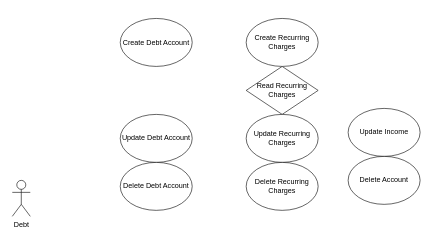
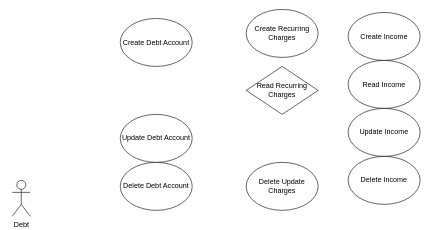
node "Create Income": added
node "Create Recurring Charges": moved (282, 42) -> (282, 33)
node "Read Income": added
node "Update Recurring Charges": removed
node "Delete Account": label "Delete Account" -> "Delete Income"
node "Delete Recurring Charges": label "Delete Recurring Charges" -> "Delete Update Charges"
